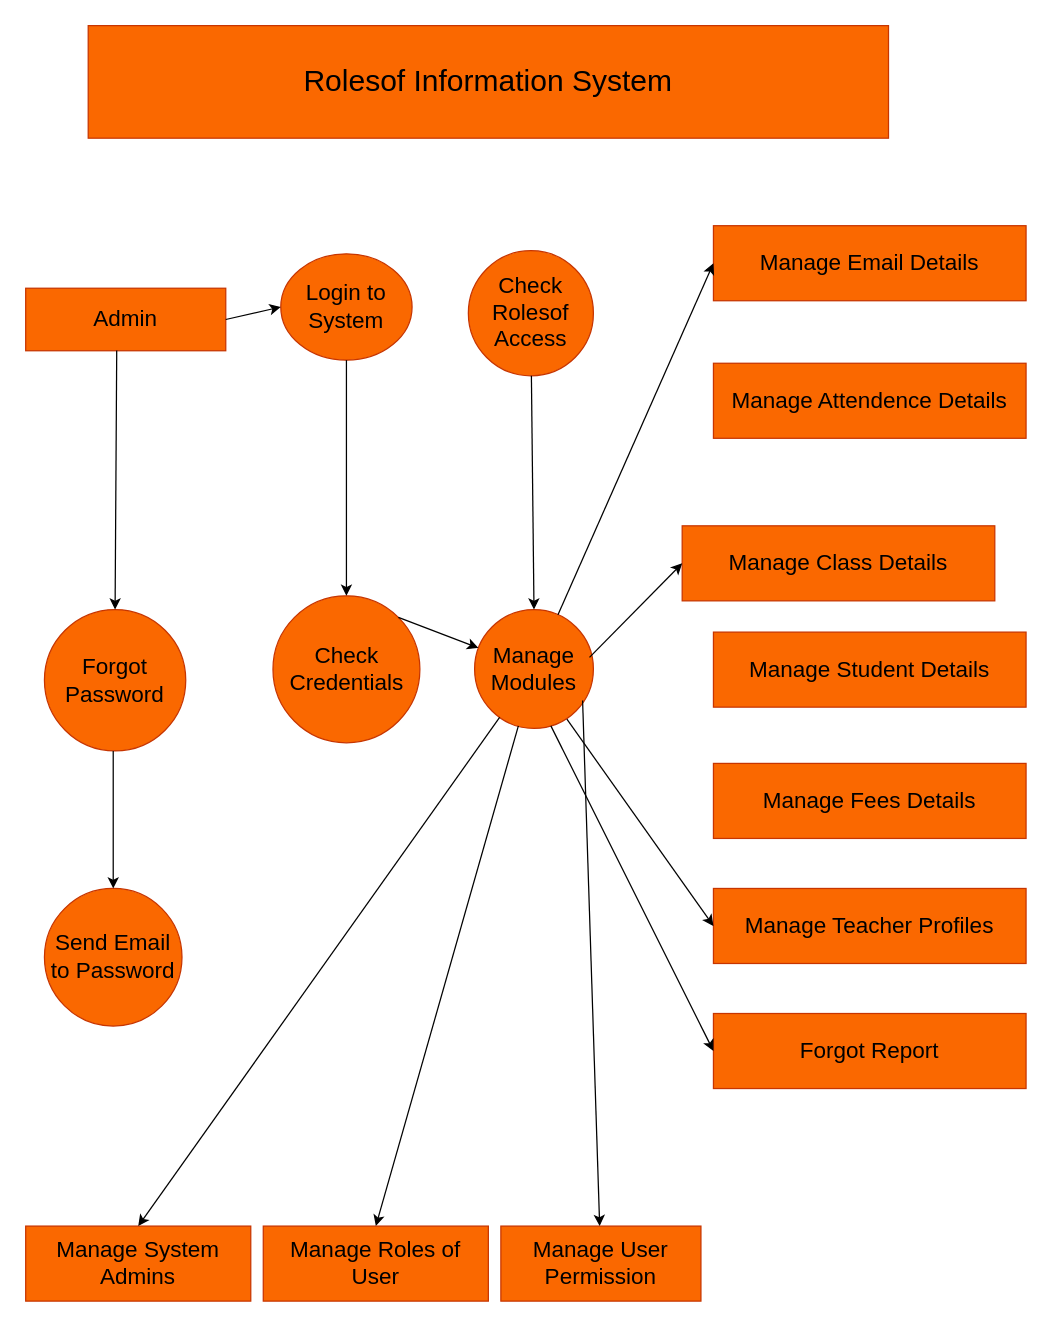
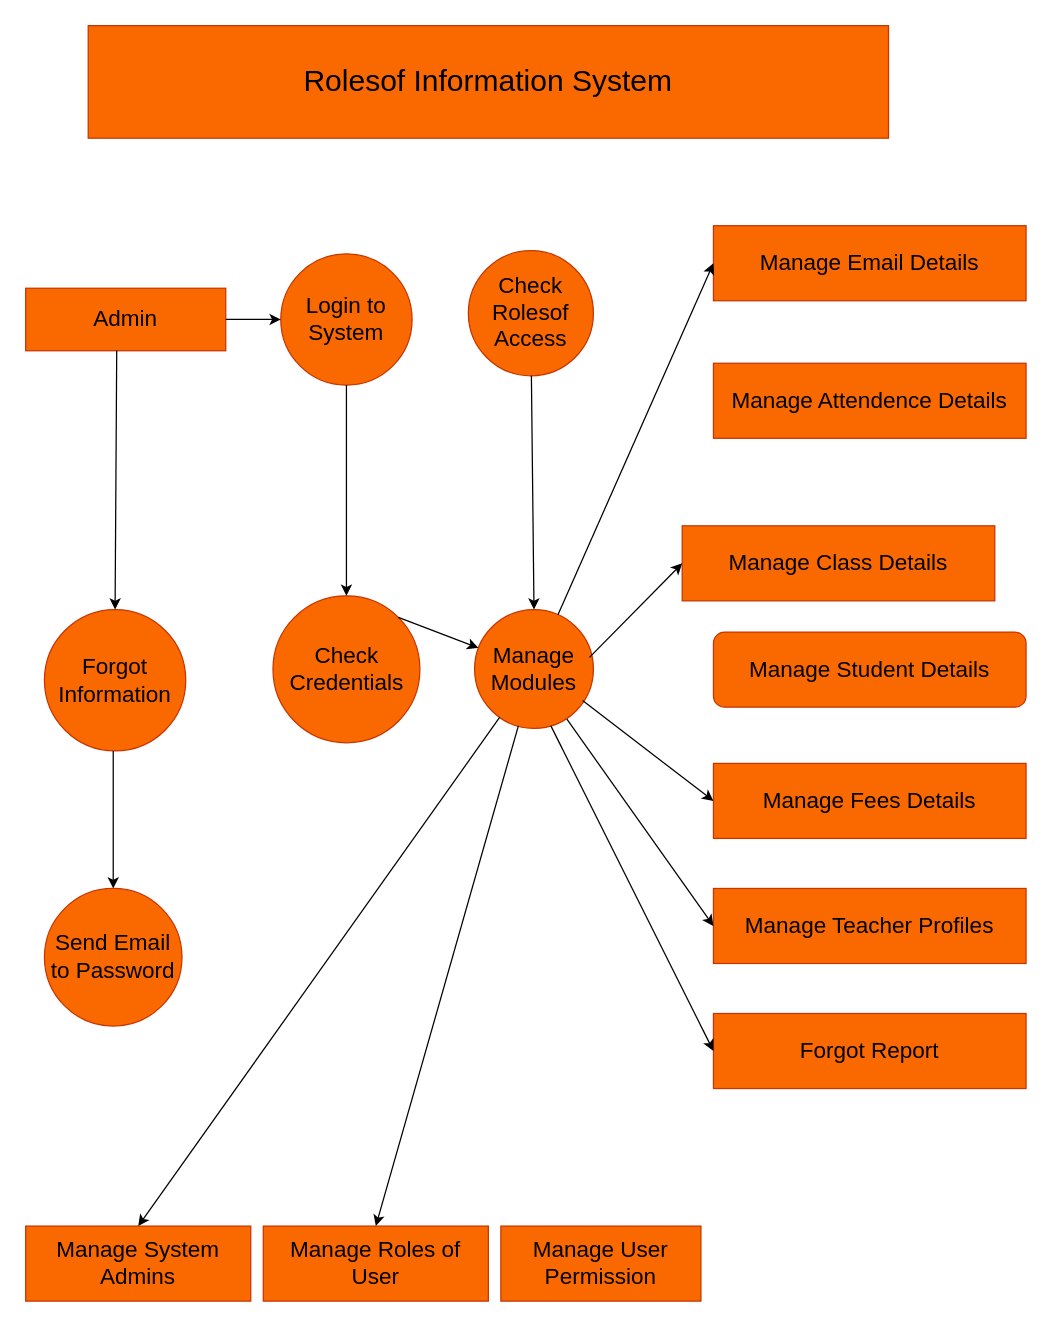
node "Login to System": size 131x106 -> 131x131
node "Manage Student Details": shape rectangle -> rounded rectangle
node "Forgot Password": label "Forgot Password" -> "Forgot Information"
edge "Manage Modules" -> "Manage User Permission": now "Manage Modules" -> "Manage Fees Details"
